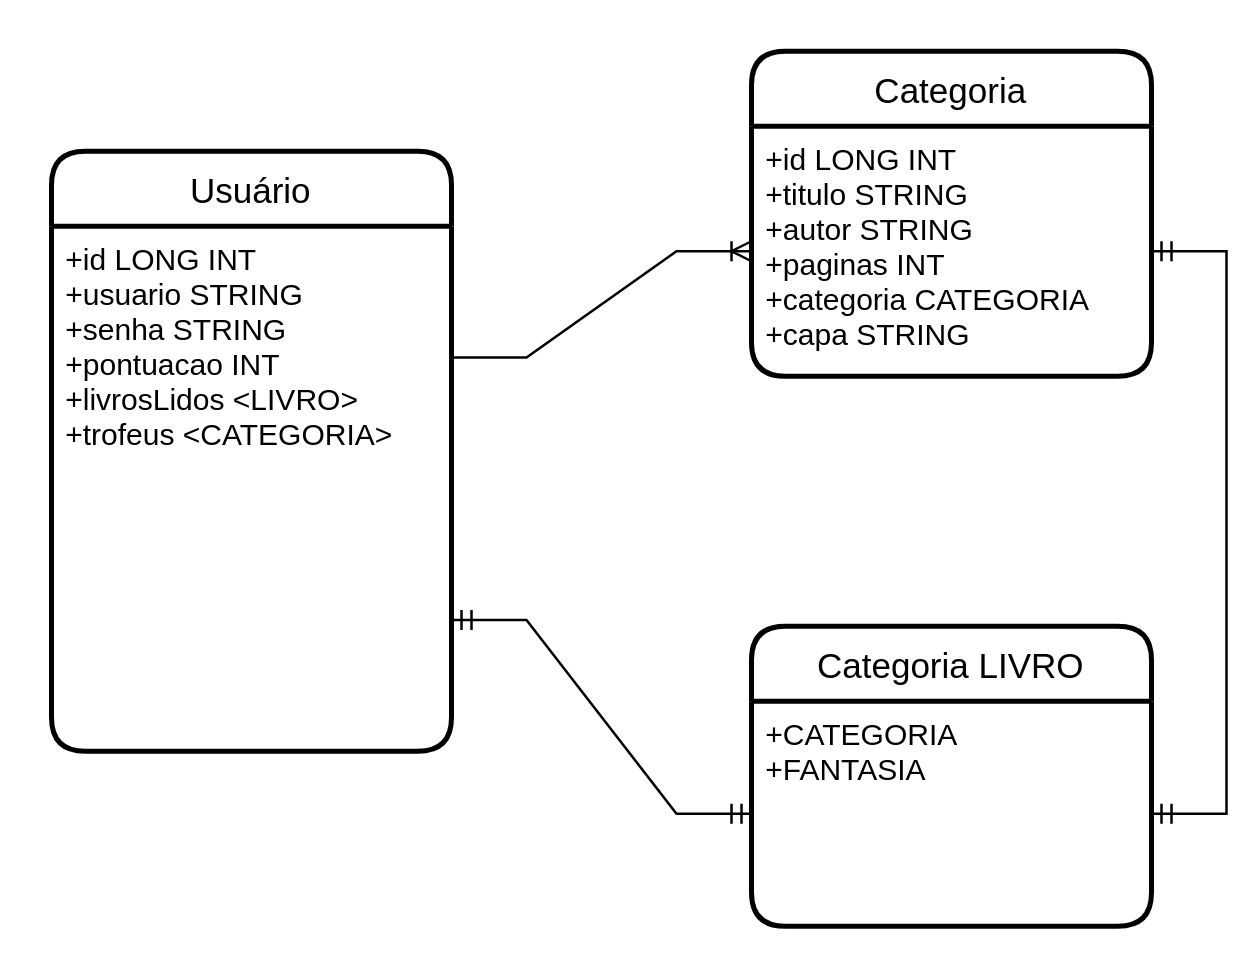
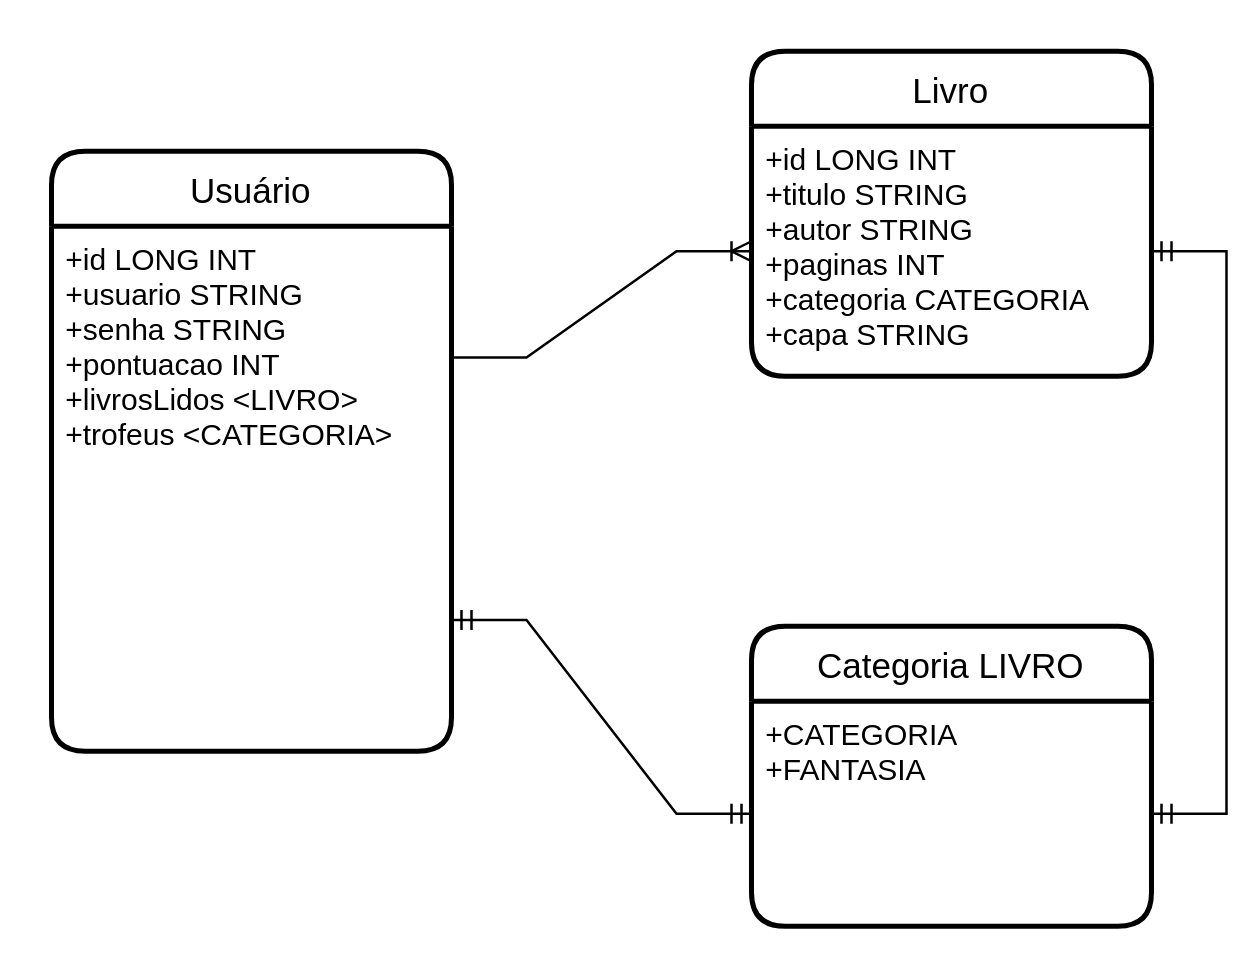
node "Categoria": label "Categoria" -> "Livro"
